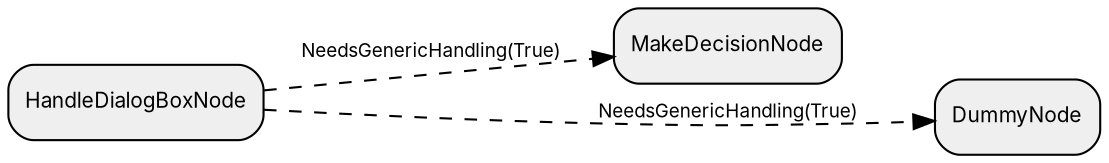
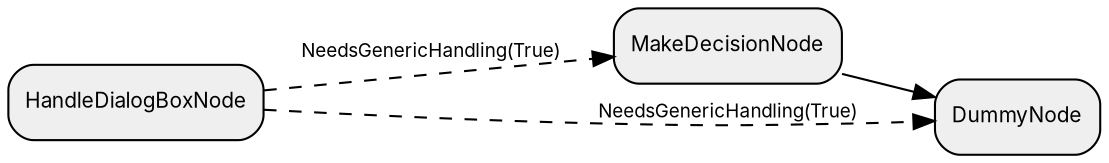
edge "MakeDecisionNode" -> "DummyNode": added
